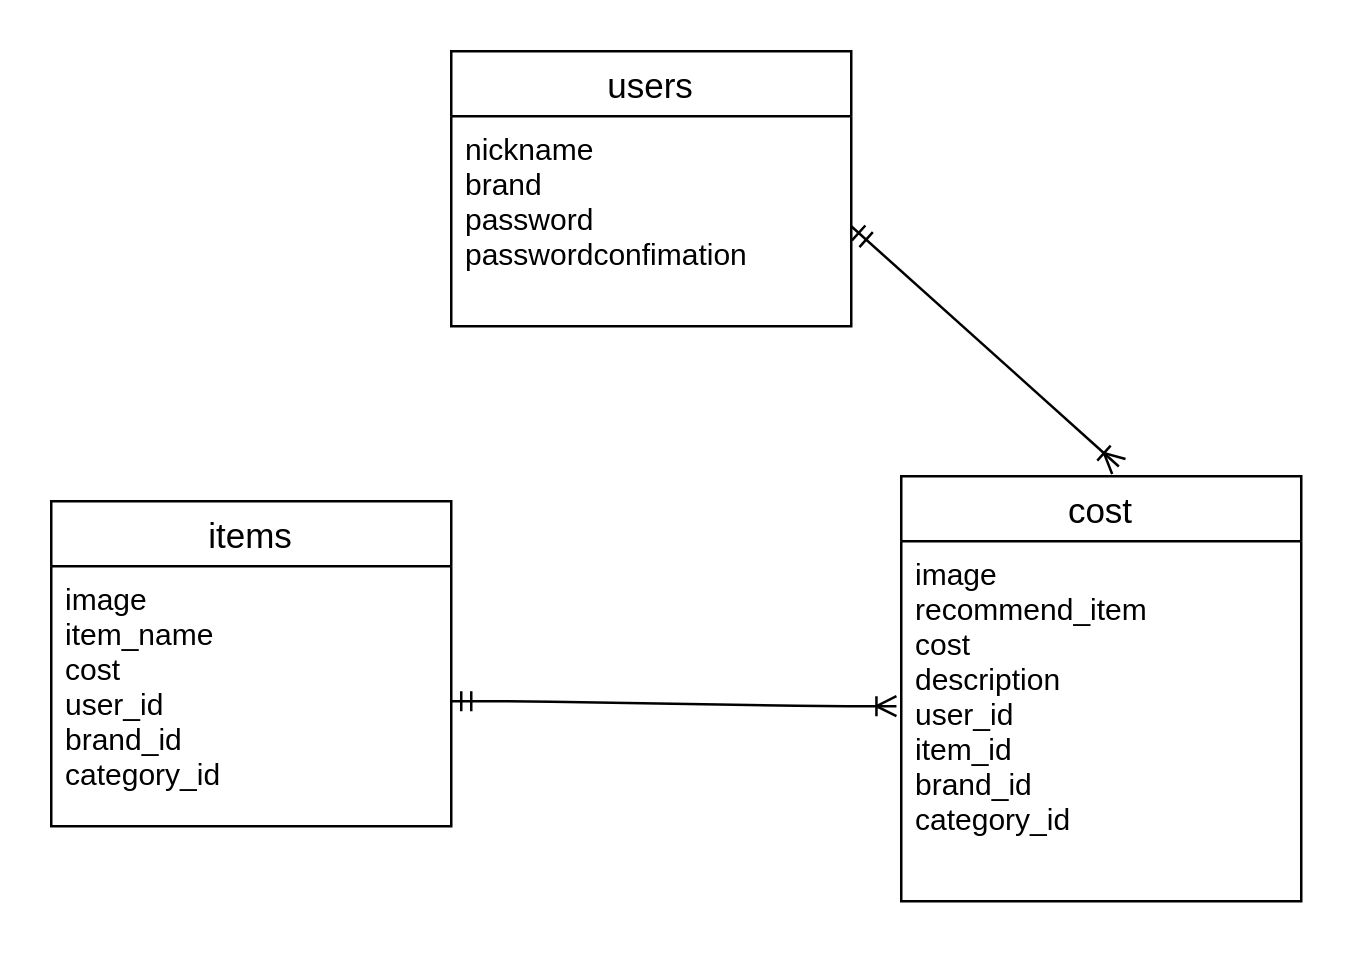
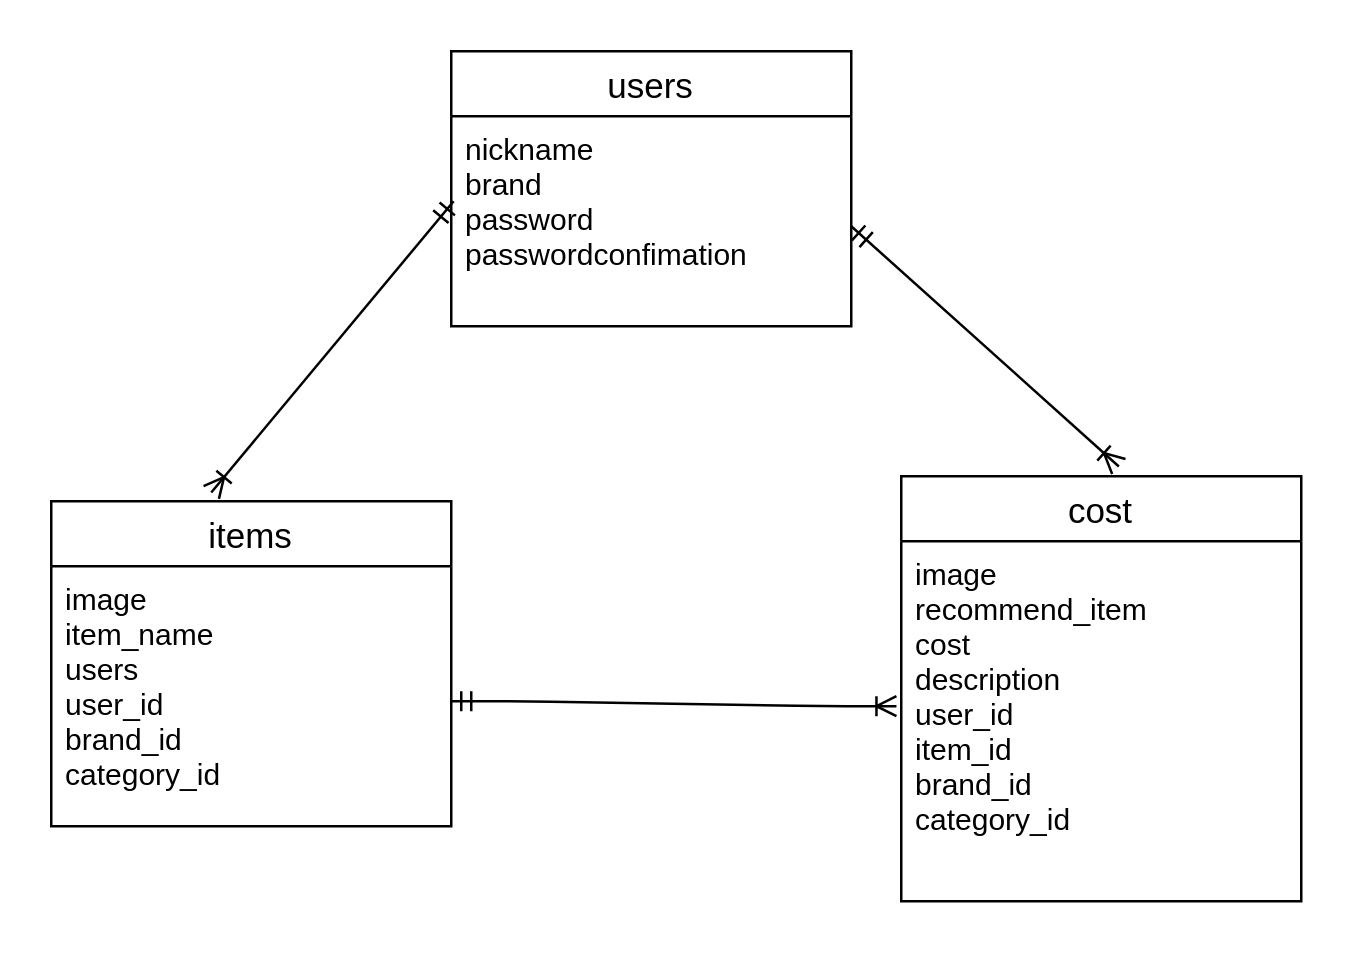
edge "nickname brand password passwordconfimation" -- "items": added
node "image item_name cost user_id brand_id category_id": label "image item_name cost user_id brand_id category_id" -> "image item_name users user_id brand_id category_id"
